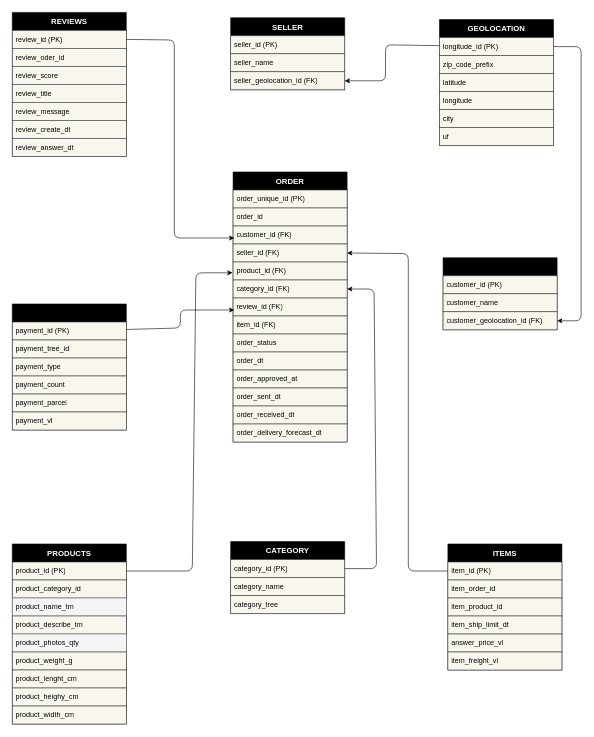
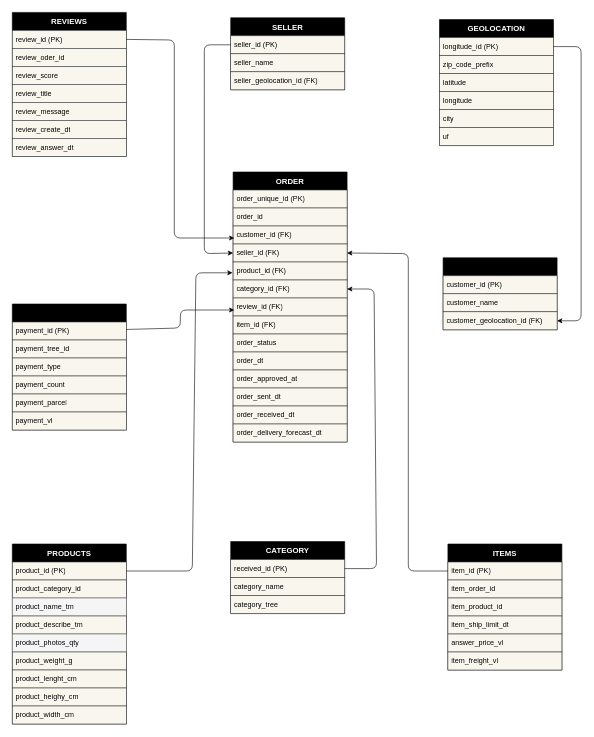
edge "longitude_id (PK)" -> "seller_geolocation_id (FK)": removed
edge "seller_id (PK)" -> "seller_id (FK)": added
node "category_id (PK)": label "category_id (PK)" -> "received_id (PK)"
